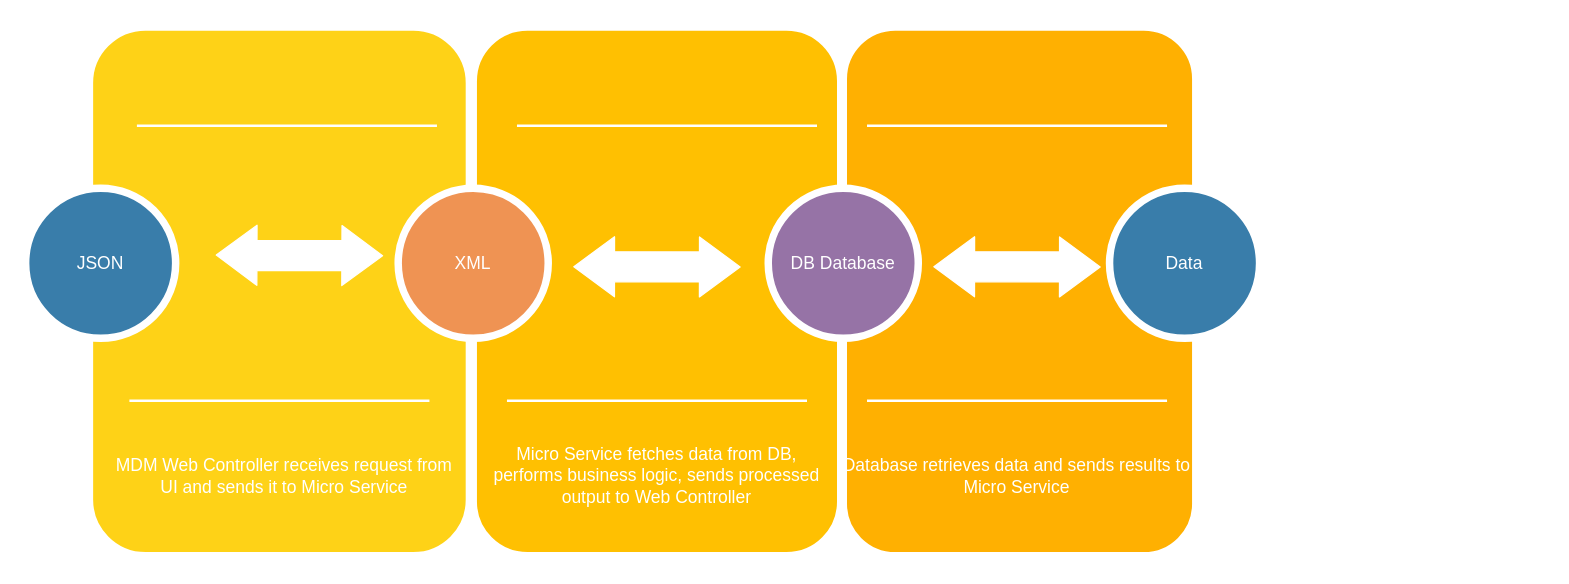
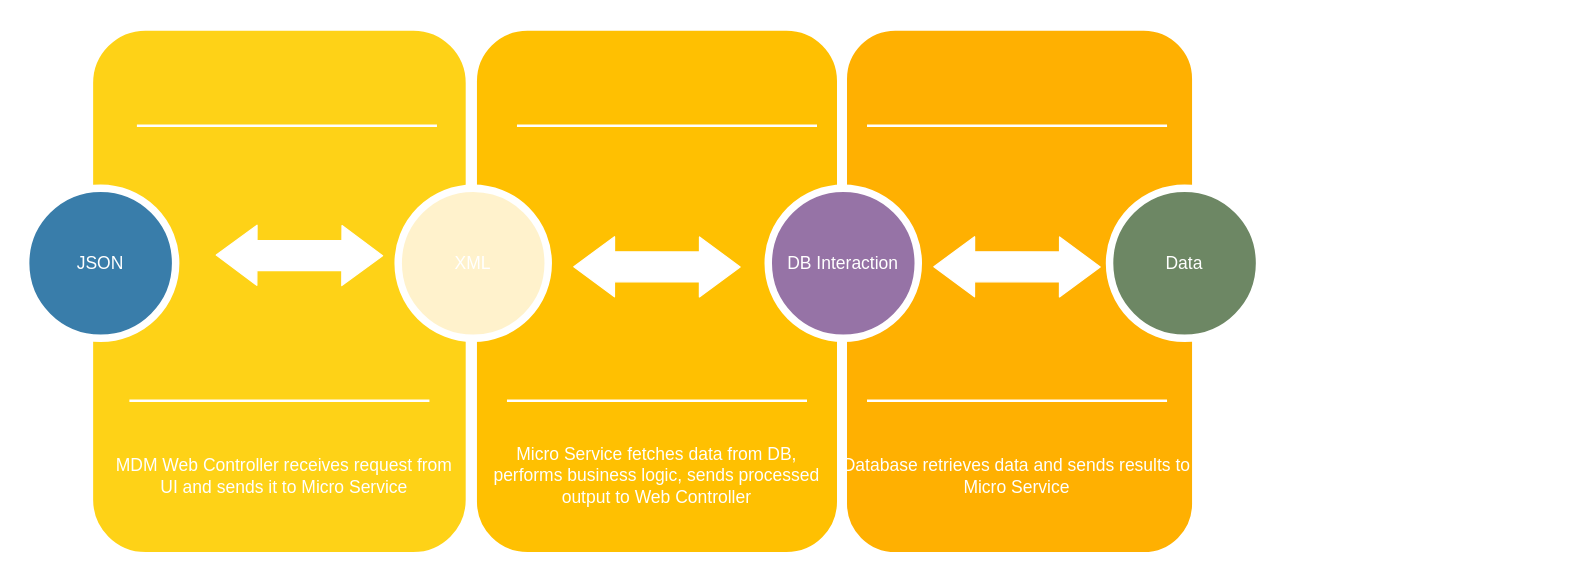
node "XML": fillcolor #ef9353 -> #fff2cc
node "DB Database": label "DB Database" -> "DB Interaction"
node "Data": fillcolor #397daa -> #6d8764
